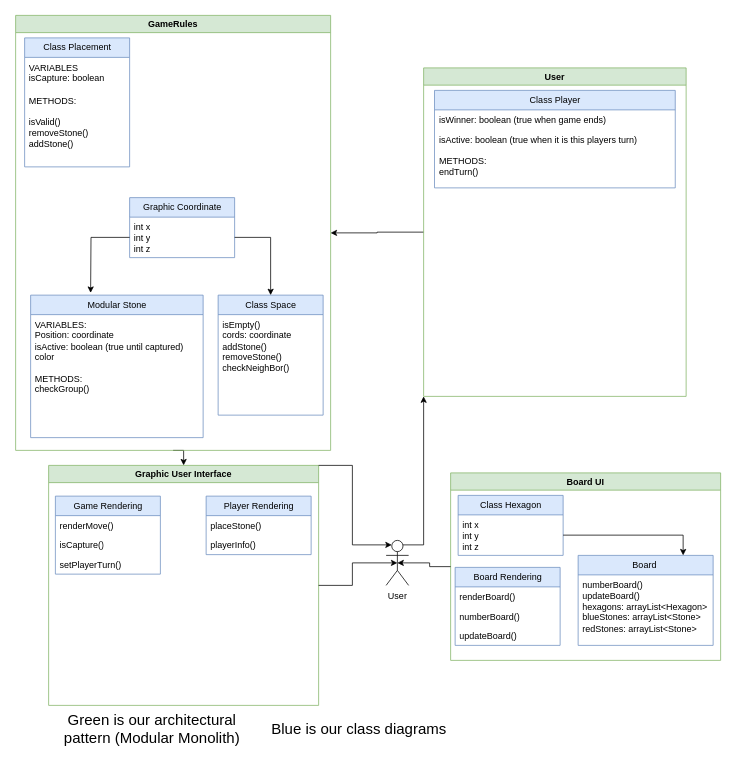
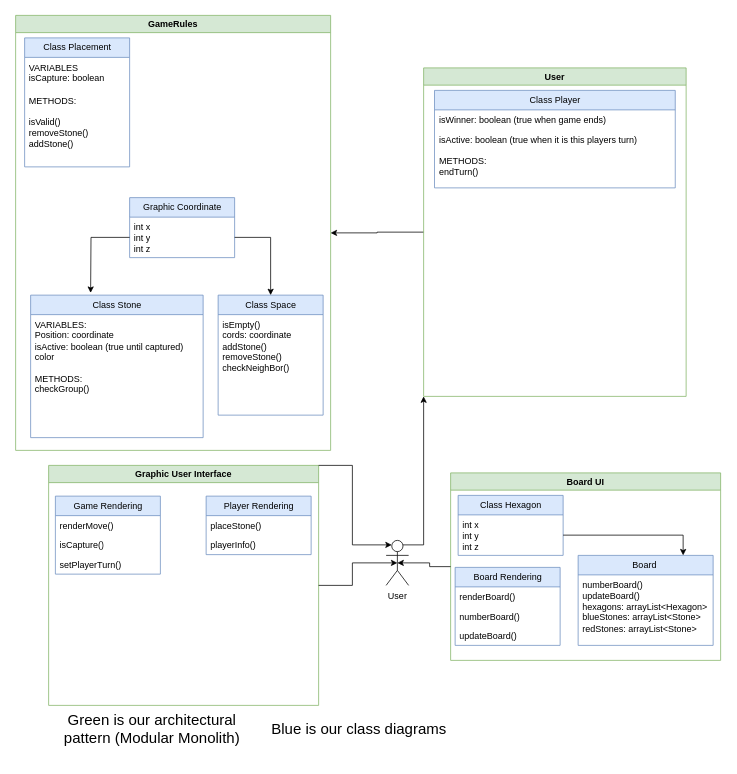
node "Modular Stone": label "Modular Stone" -> "Class Stone"
edge "GameRules" -> "Graphic User Interface": removed
